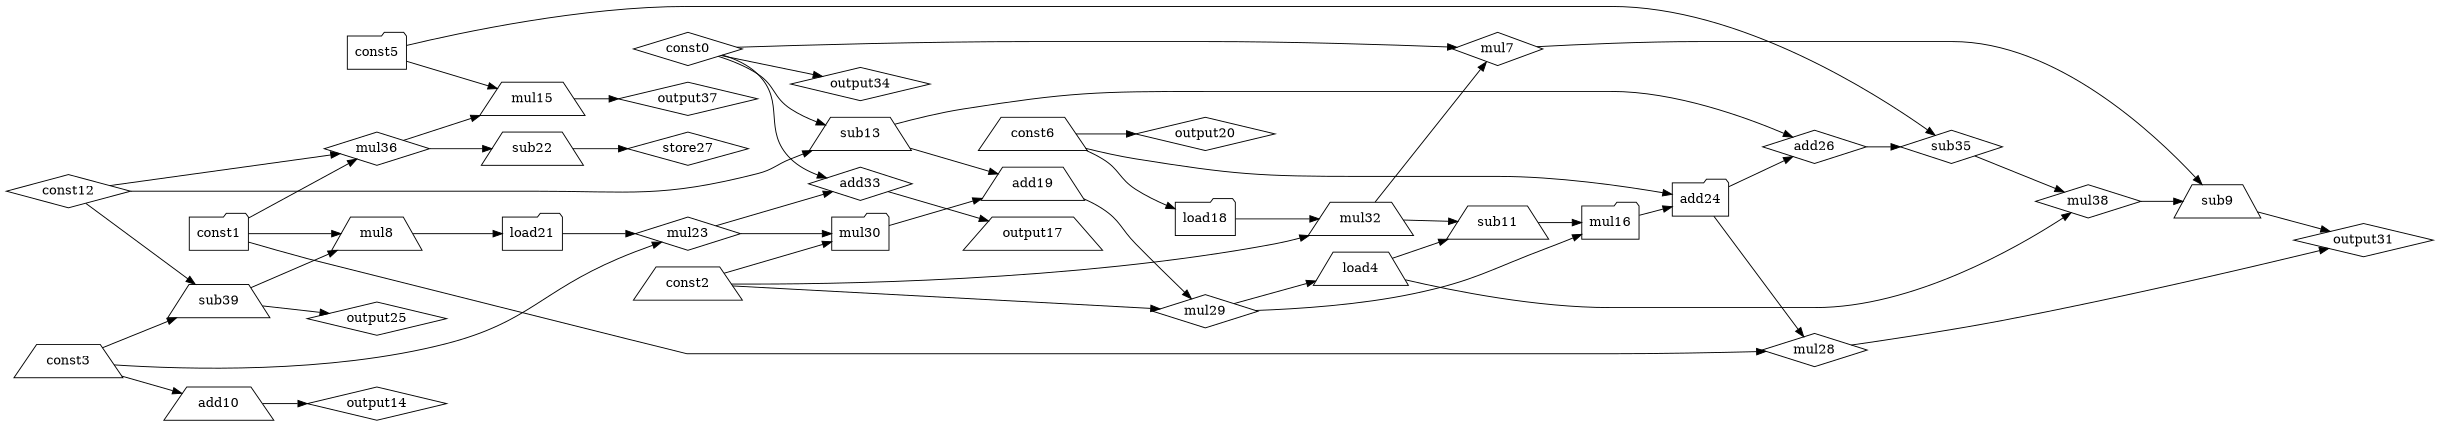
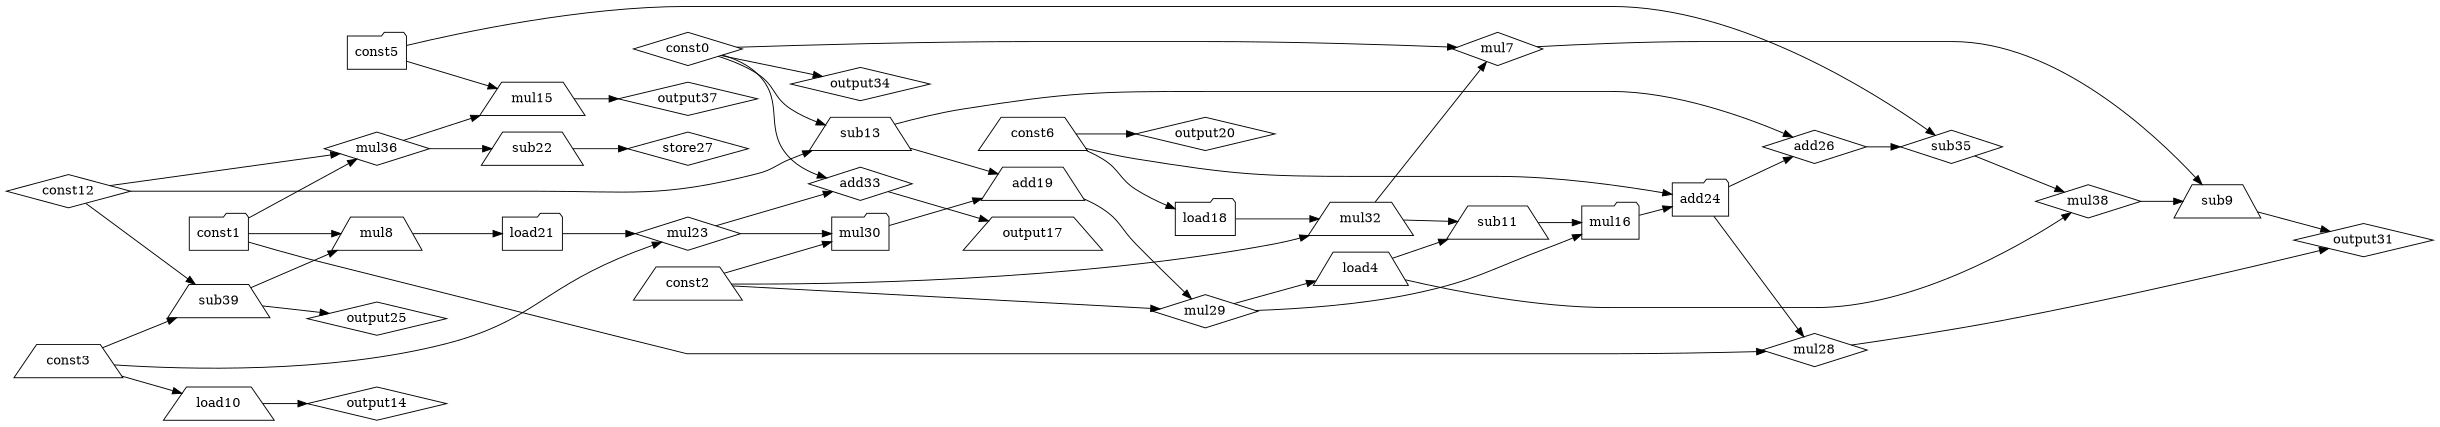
node "add10": label "add10" -> "load10"
